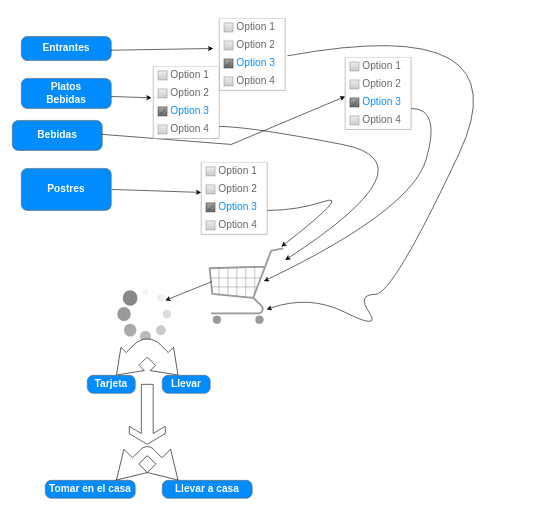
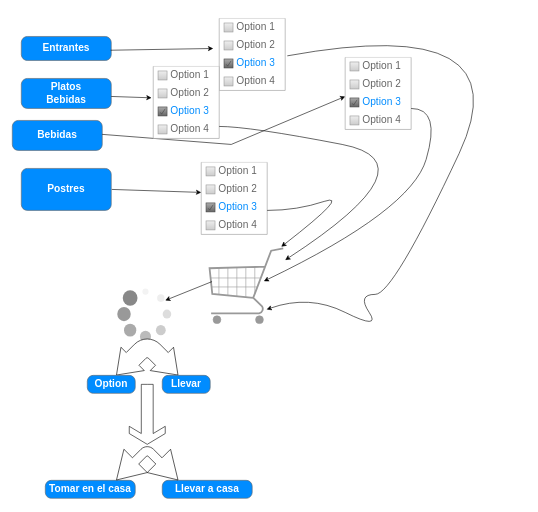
node "Tarjeta": label "Tarjeta" -> "Option"
